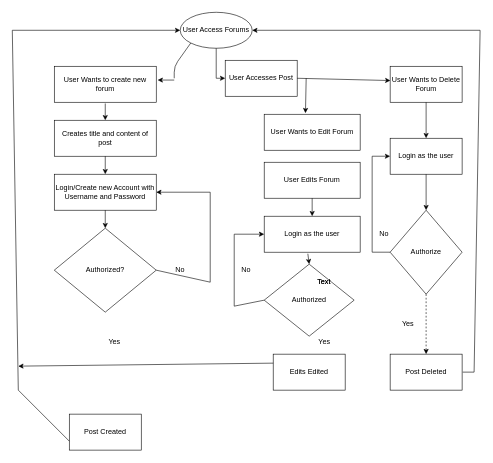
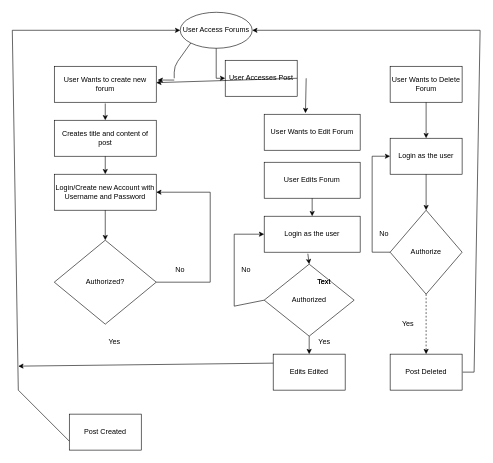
edge "User Accesses Post" -> "User Wants to Delete Forum": now "User Accesses Post" -> "User Wants to create new forum"
node "Authorized?": moved (105, 270) -> (105, 282)
edge "Authorized" -> "Edits Edited": added
